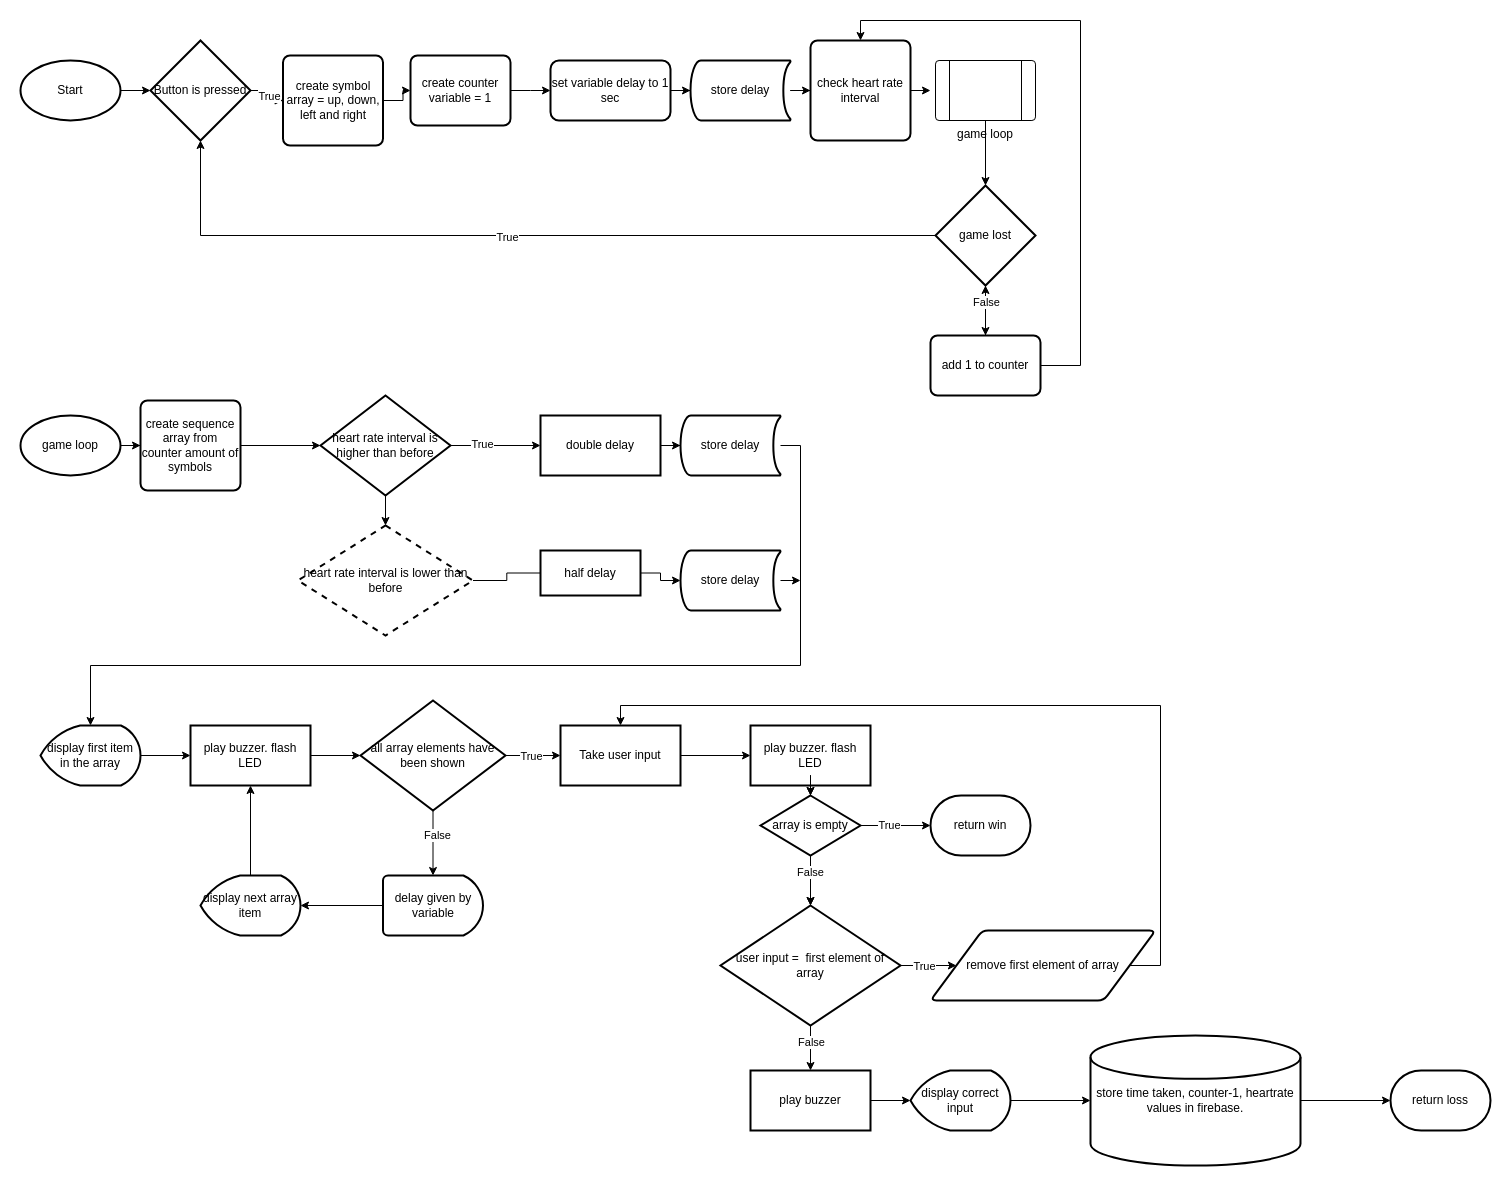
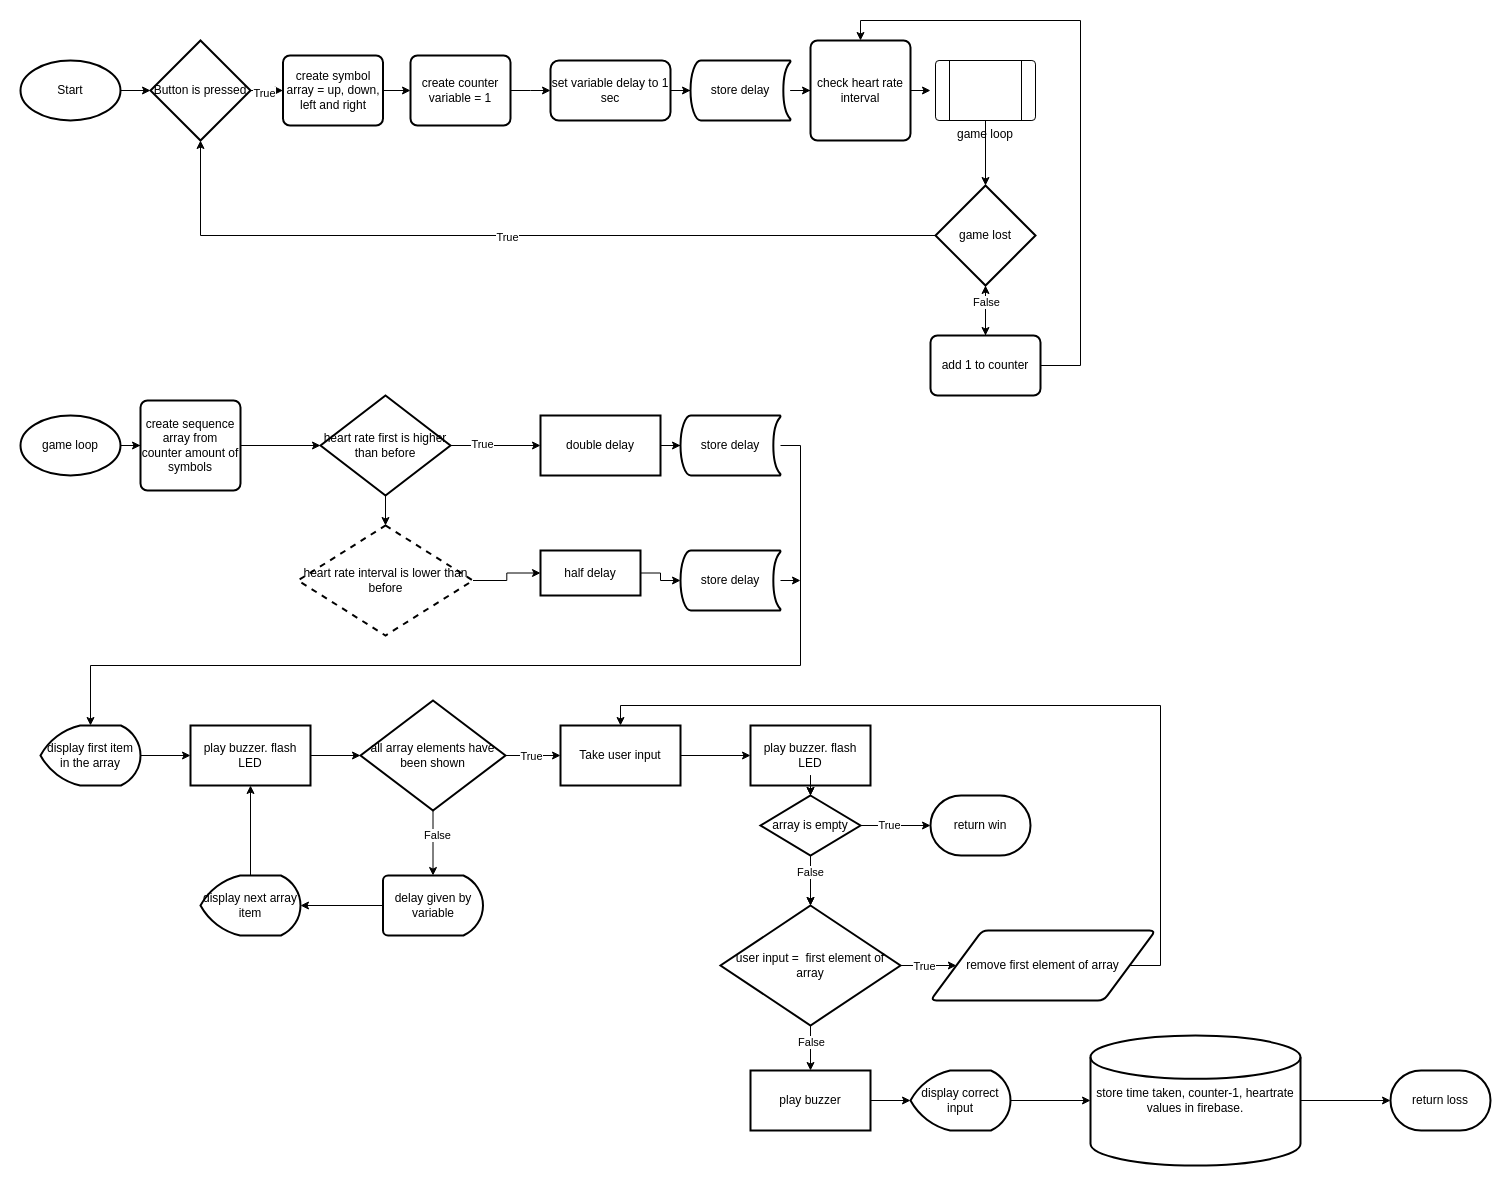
node "create symbol array = up, down, left and right": size 100x90 -> 100x70
node "heart rate interval is higher than before": label "heart rate interval is higher than before" -> "heart rate first is higher than before"
edge "half delay" -- "heart rate interval is lower than before": arrowhead none -> classic
